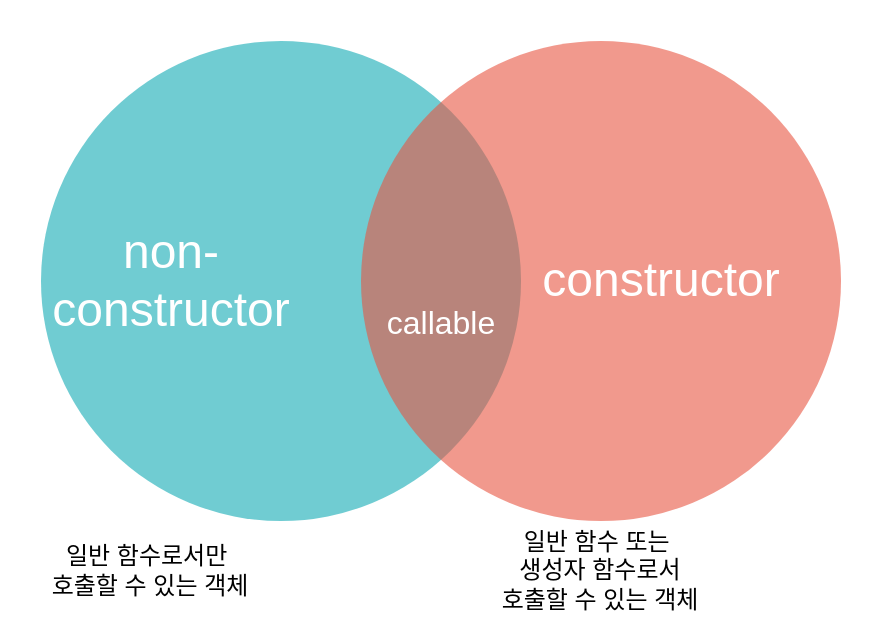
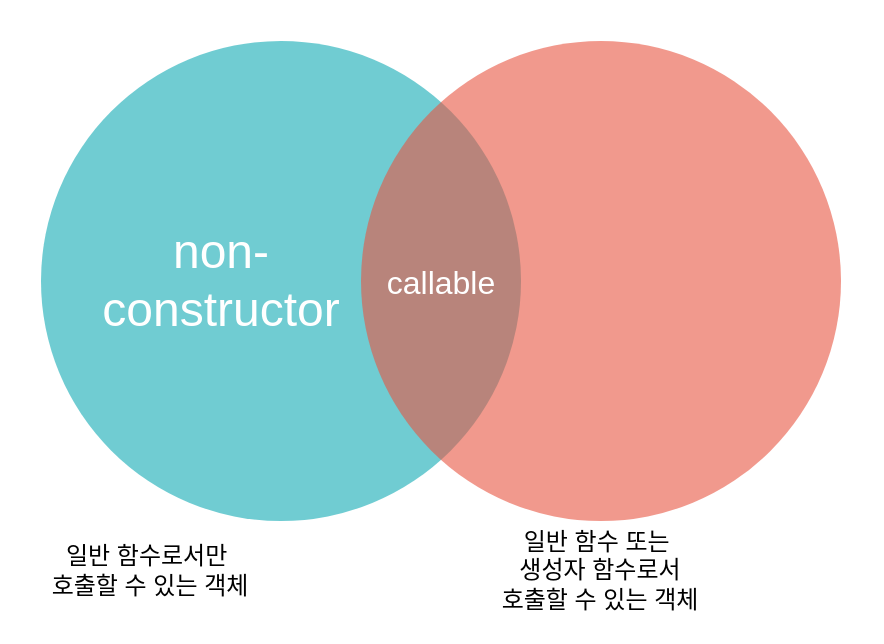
node "non- constructor": moved (171, 281) -> (221, 281)
node "constructor": removed
node "callable": moved (441, 321) -> (441, 281)
